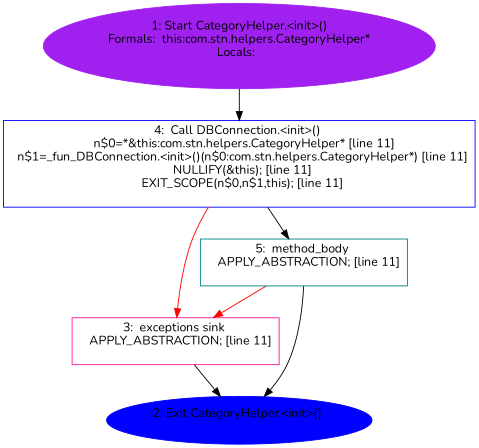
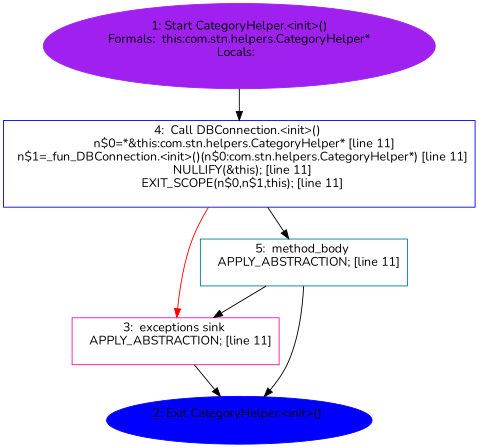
edge "5:  method_body APPLY_ABSTRACTION; [line 11]" -> "3:  exceptions sink APPLY_ABSTRACTION; [line 11]": color red -> black
